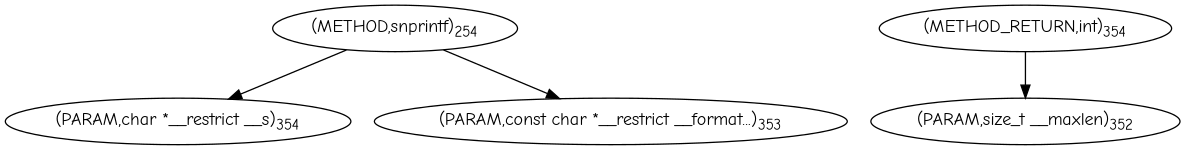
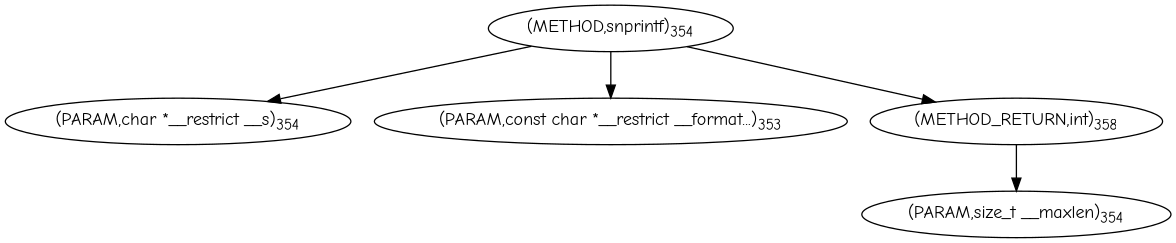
node "(METHOD,snprintf)": text "254" -> "354"
node "(METHOD_RETURN,int)": text "354" -> "358"
edge "(METHOD,snprintf)" -> "(METHOD_RETURN,int)": added
node "(PARAM,size_t __maxlen)": text "352" -> "354"
